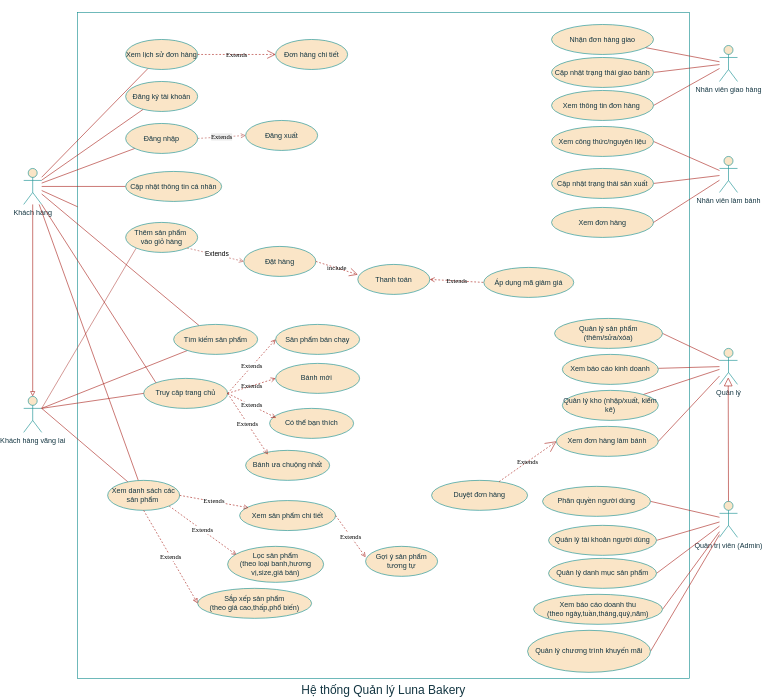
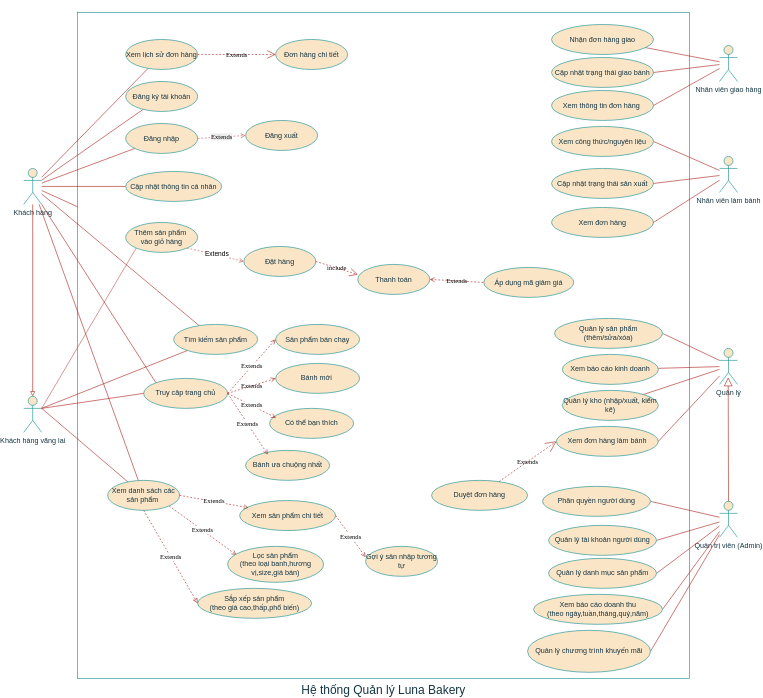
node "Gợi ý sản phẩm tương tự": label "Gợi ý sản phẩm tương tự" -> "Gợi ý sản nhập tương tự"
